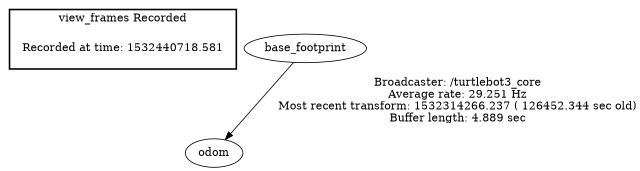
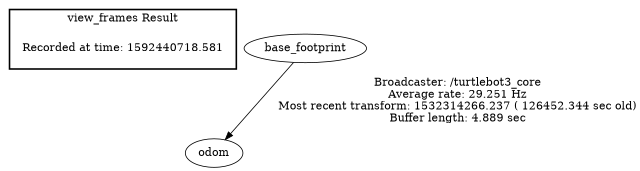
cluster "view_frames Recorded": label "view_frames Recorded" -> "view_frames Result"
node "Recorded at time: 1532440718.581": label "Recorded at time: 1532440718.581" -> "Recorded at time: 1592440718.581"
